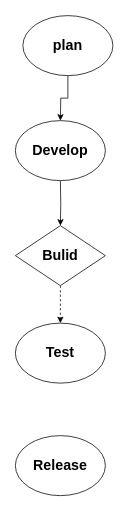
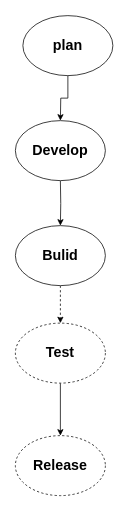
node "Bulid": shape diamond -> ellipse
node "Test": style solid -> dashed
edge "Test" -> "Release": added
node "Release": style solid -> dashed
